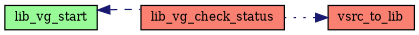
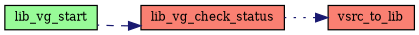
edge "lib_vg_check_status" -> "lib_vg_start": reversed
